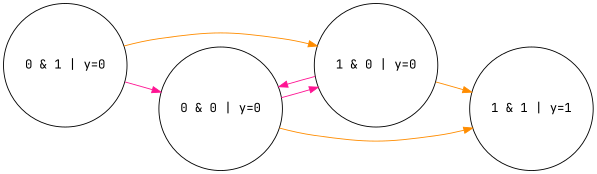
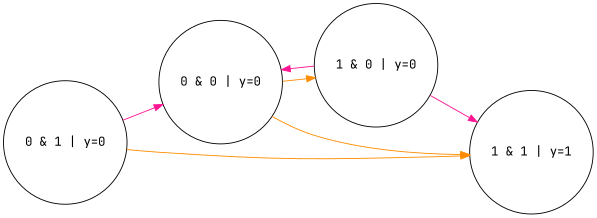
edge "0 & 1 | y=0" -> "1 & 0 | y=0": now "0 & 1 | y=0" -> "1 & 1 | y=1"
edge "1 & 0 | y=0" -> "1 & 1 | y=1": color darkorange -> deeppink
edge "0 & 0 | y=0" -> "1 & 0 | y=0": color deeppink -> darkorange
